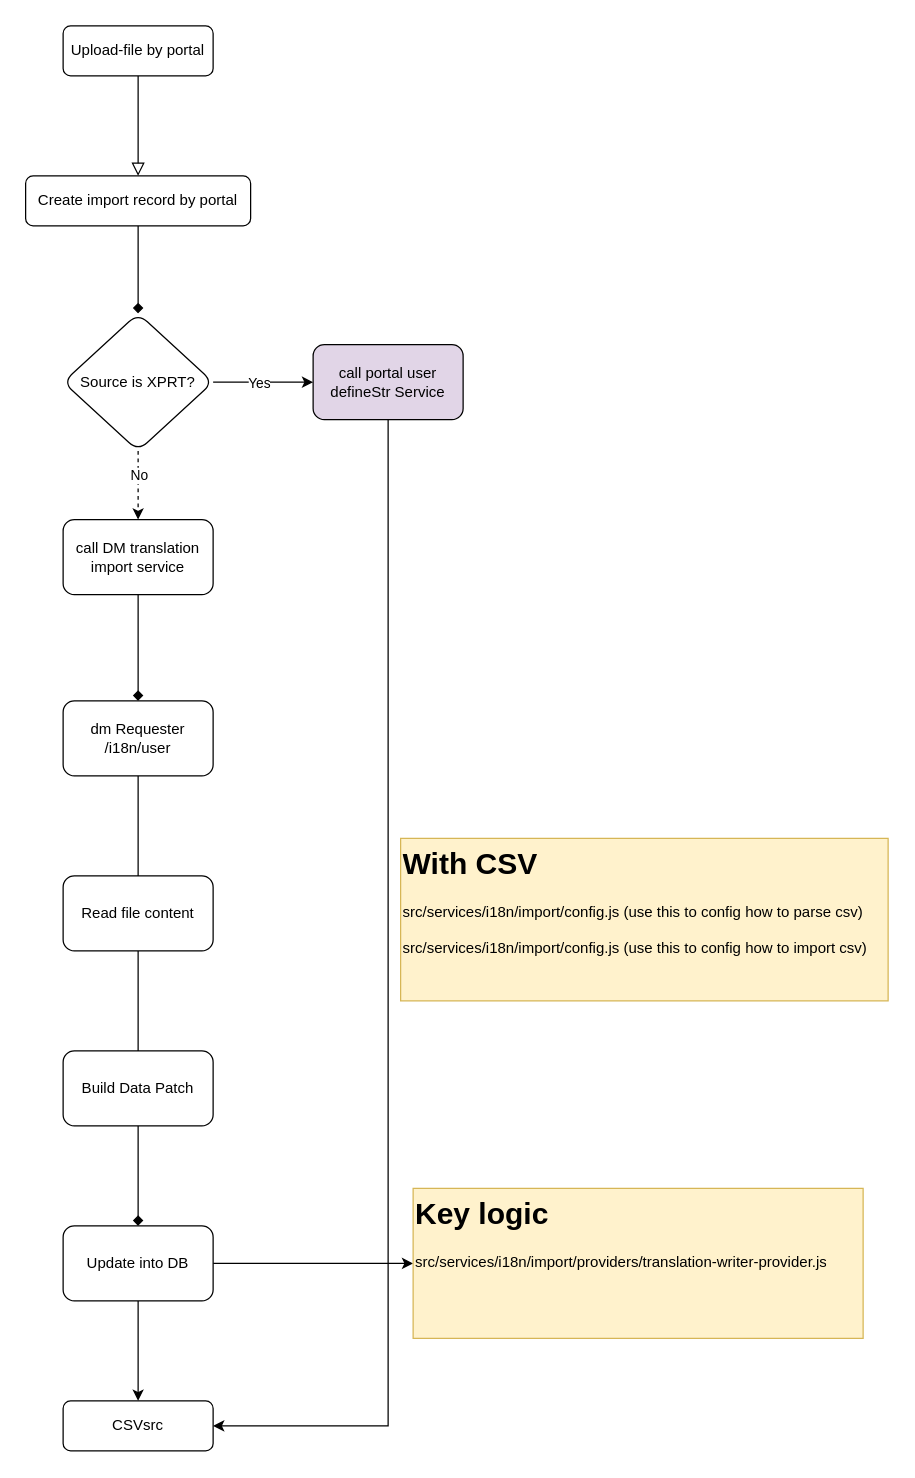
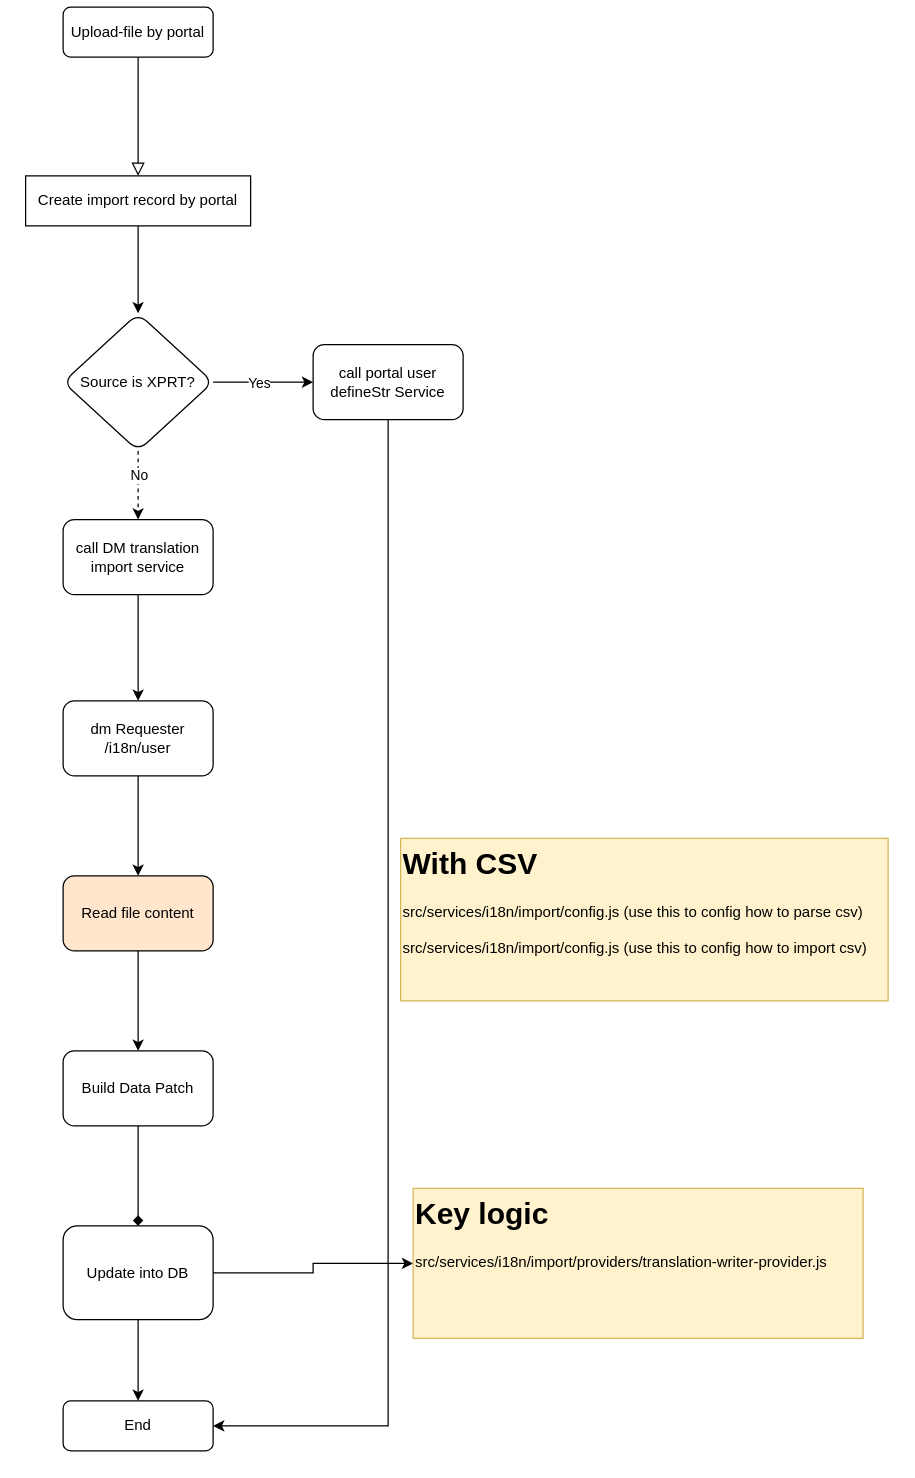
node "Upload-file by portal": moved (138, 51) -> (138, 32)
node "Create import record by portal": shape rounded rectangle -> rectangle
edge "Create import record by portal" -> "Source is XPRT?": arrowhead diamond -> classic
node "call portal user defineStr Service": fillcolor #e1d5e7 -> #ffffff
edge "call DM translation import service" -> "dm Requester /i18n/user": arrowhead diamond -> classic
edge "dm Requester /i18n/user" -- "Read file content": arrowhead none -> classic
node "Read file content": fillcolor #ffffff -> #ffe6cc
edge "Read file content" -- "Build Data Patch": arrowhead none -> classic
node "Update into DB": size 150x75 -> 150x94
node "CSVsrc": label "CSVsrc" -> "End"
